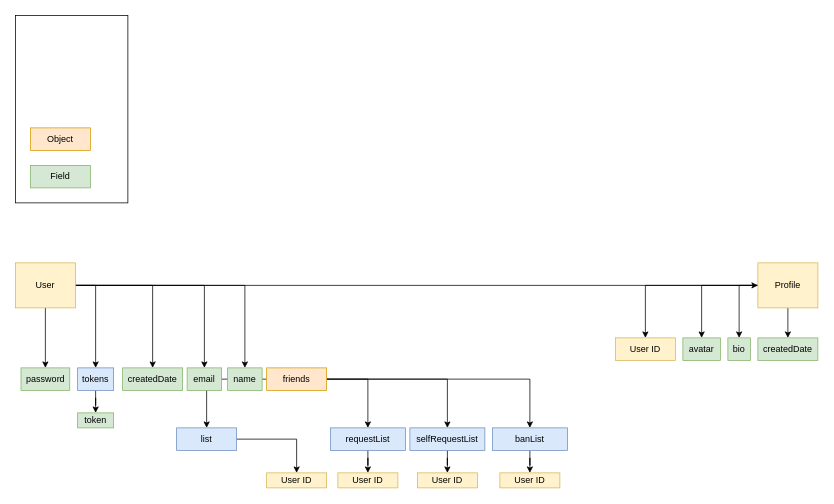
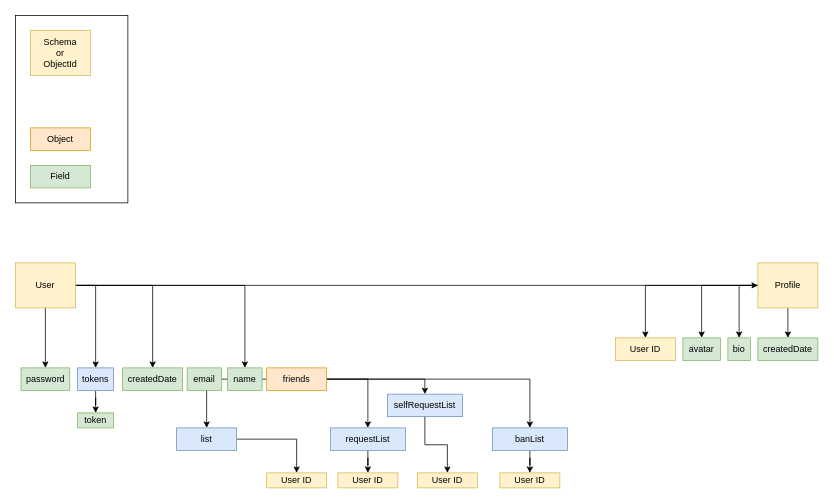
node "Schema or ObjectId": added
edge "User" -> "email": removed
node "selfRequestList": moved (447, 439) -> (425, 405)
